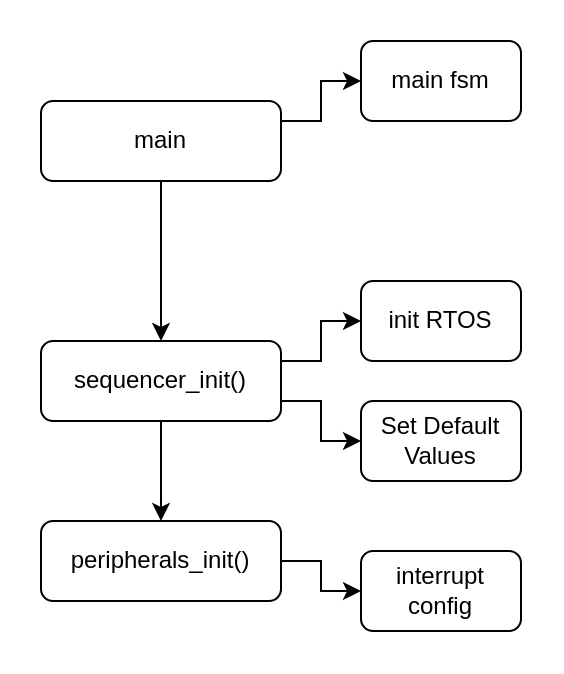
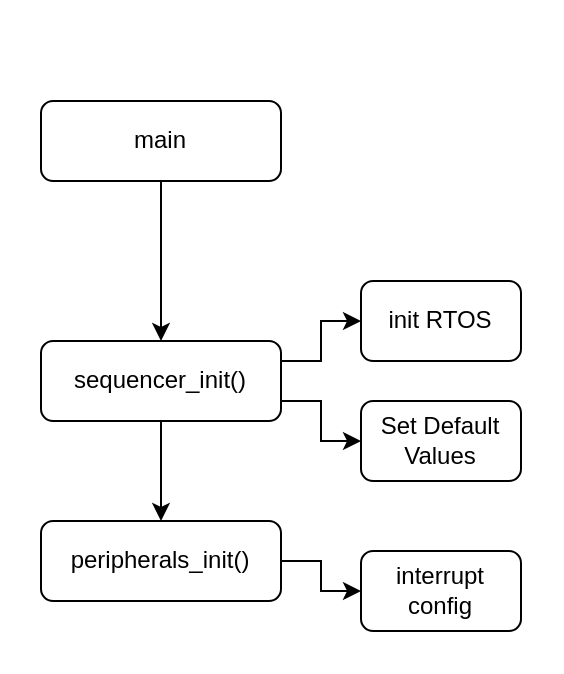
node "main fsm": removed
edge "main" -> "main fsm": removed
